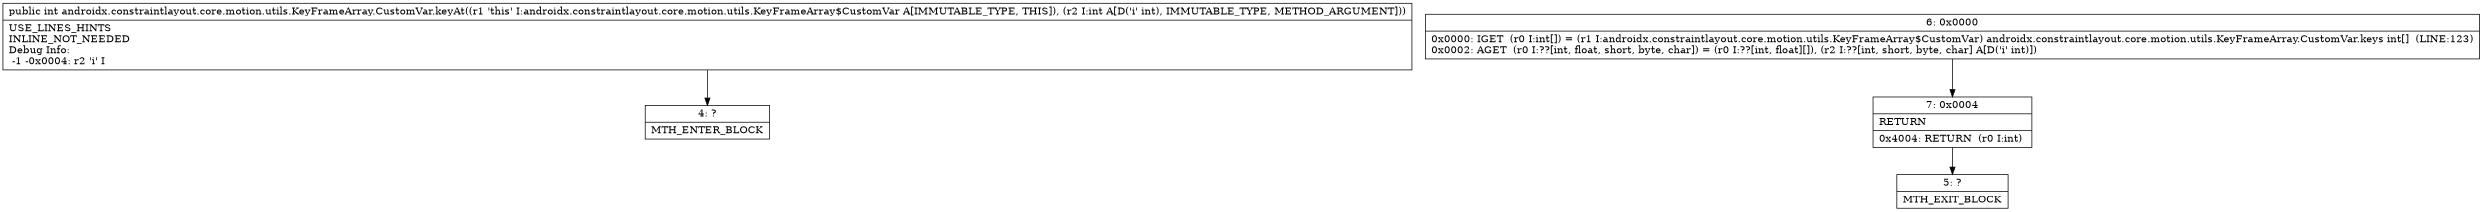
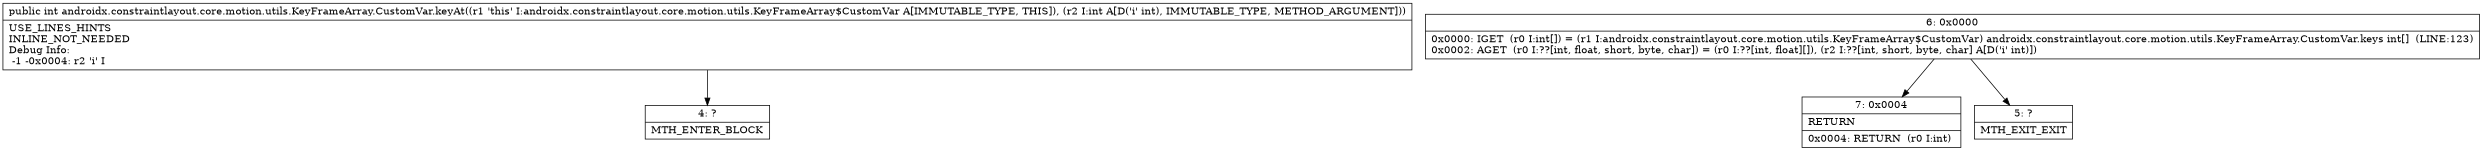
node "7: 0x0004": text "0x4004: RETURN  (r0 I:int)" -> "0x0004: RETURN  (r0 I:int)"
edge "7: 0x0004" -> "5: ?": now "6: 0x0000" -> "5: ?"
node "5: ?": text "MTH_EXIT_BLOCK" -> "MTH_EXIT_EXIT"
